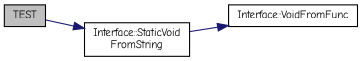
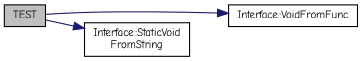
edge "Interface::StaticVoid FromString" -> "Interface::VoidFromFunc": now "TEST" -> "Interface::VoidFromFunc"
